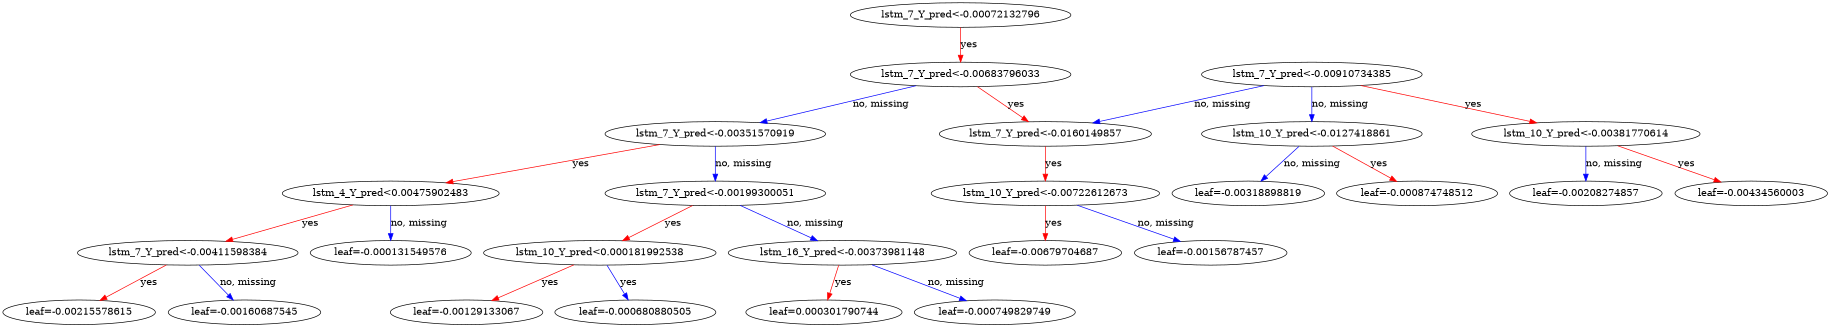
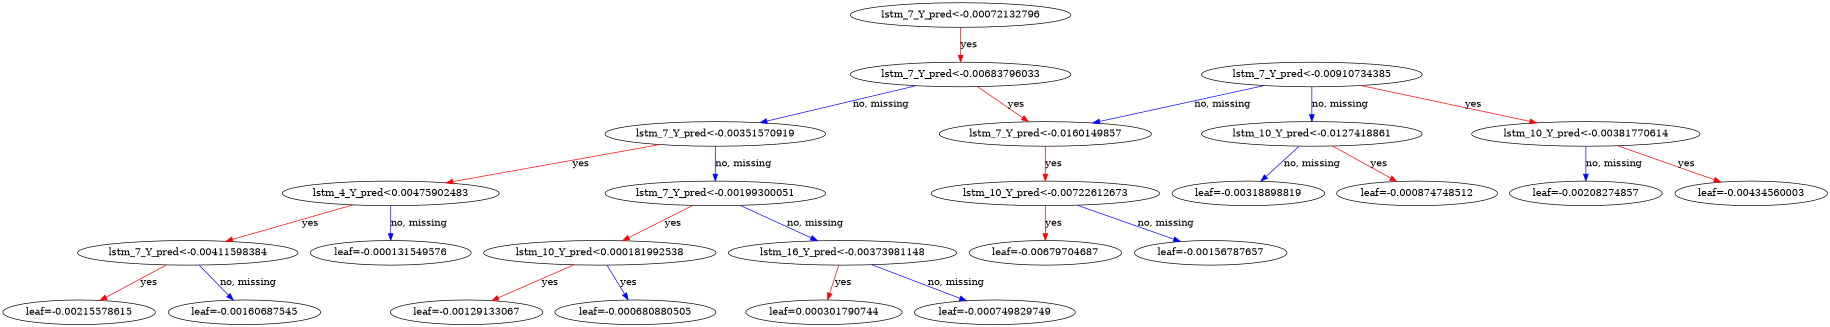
node "leaf=-0.00156787457": label "leaf=-0.00156787457" -> "leaf=-0.00156787657"
